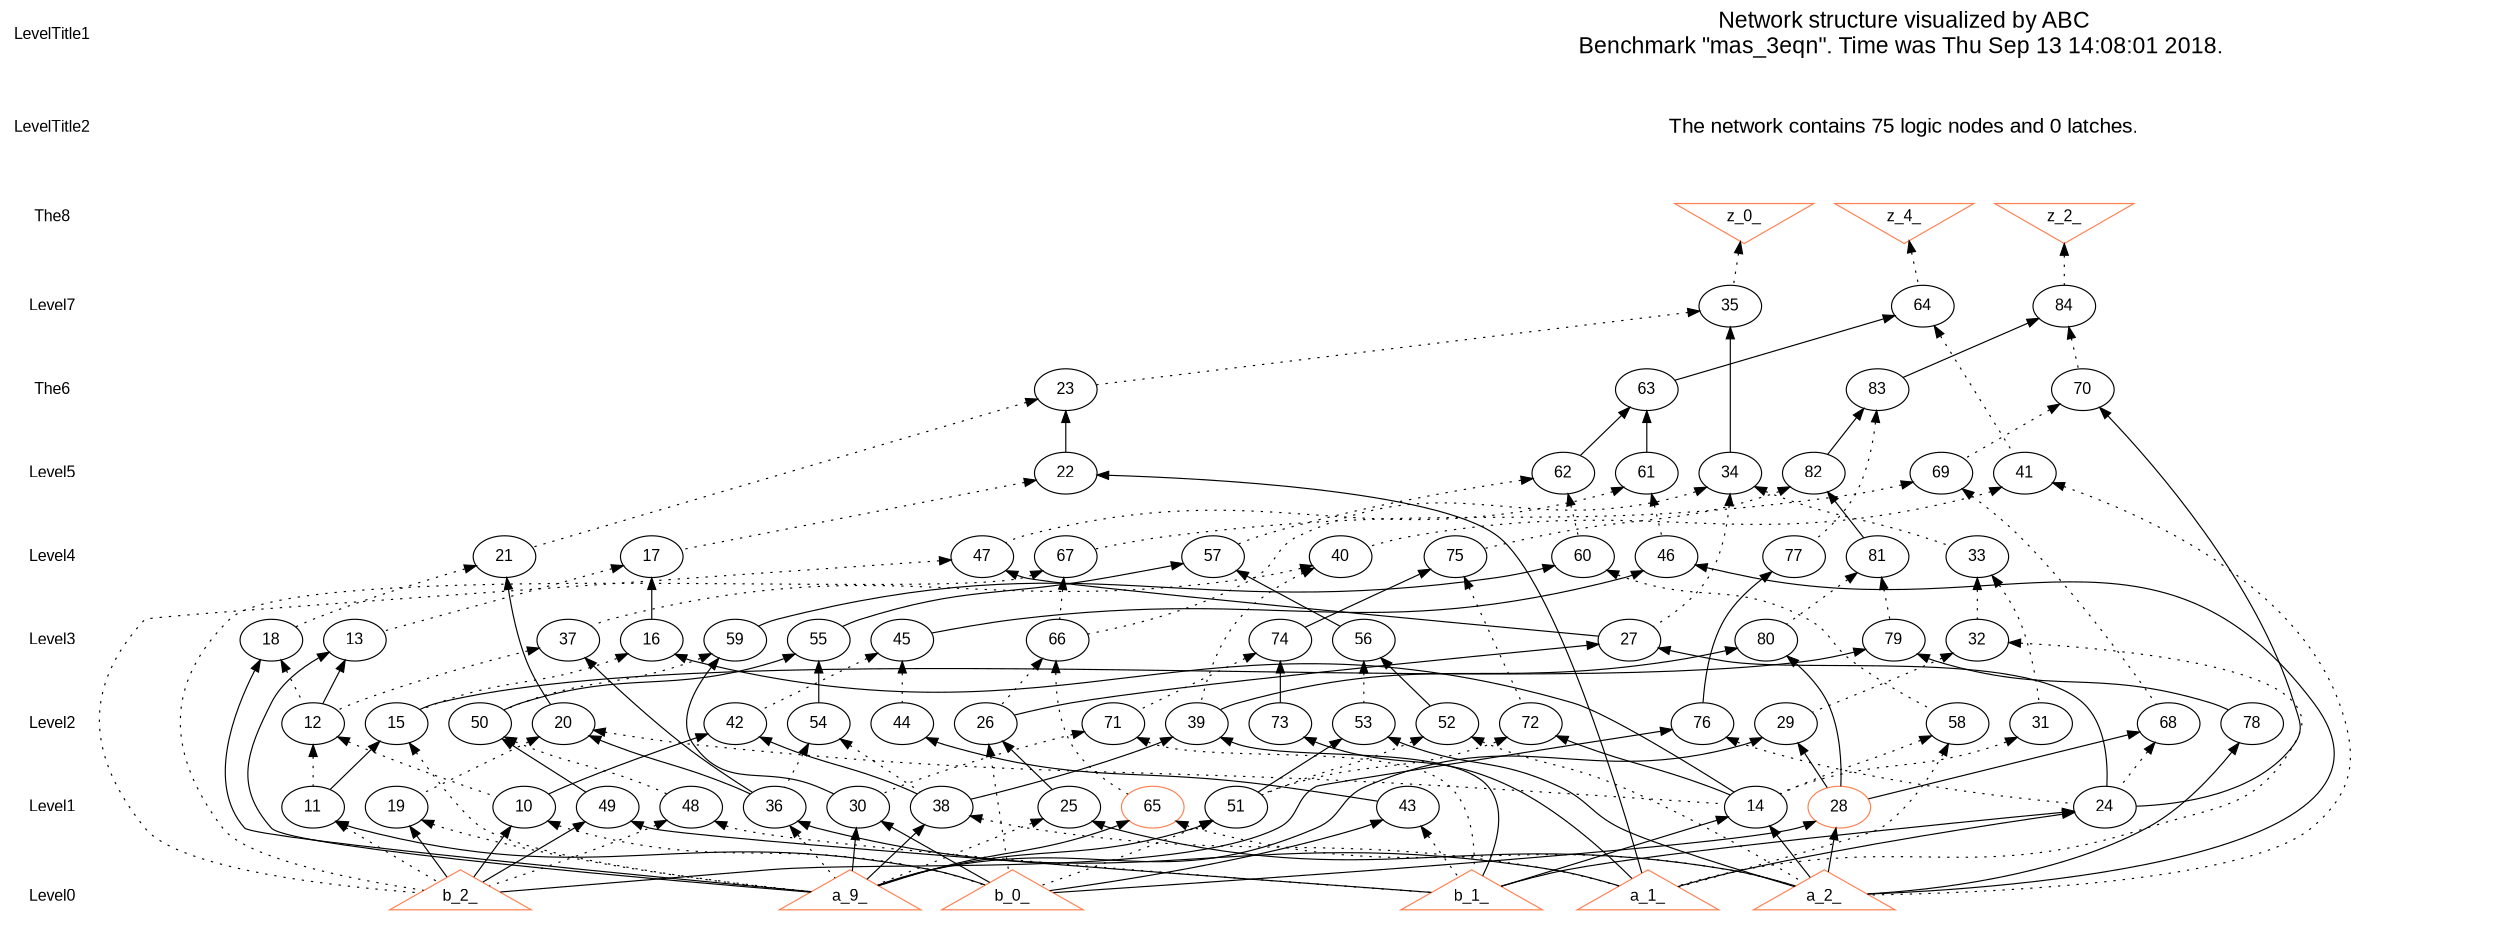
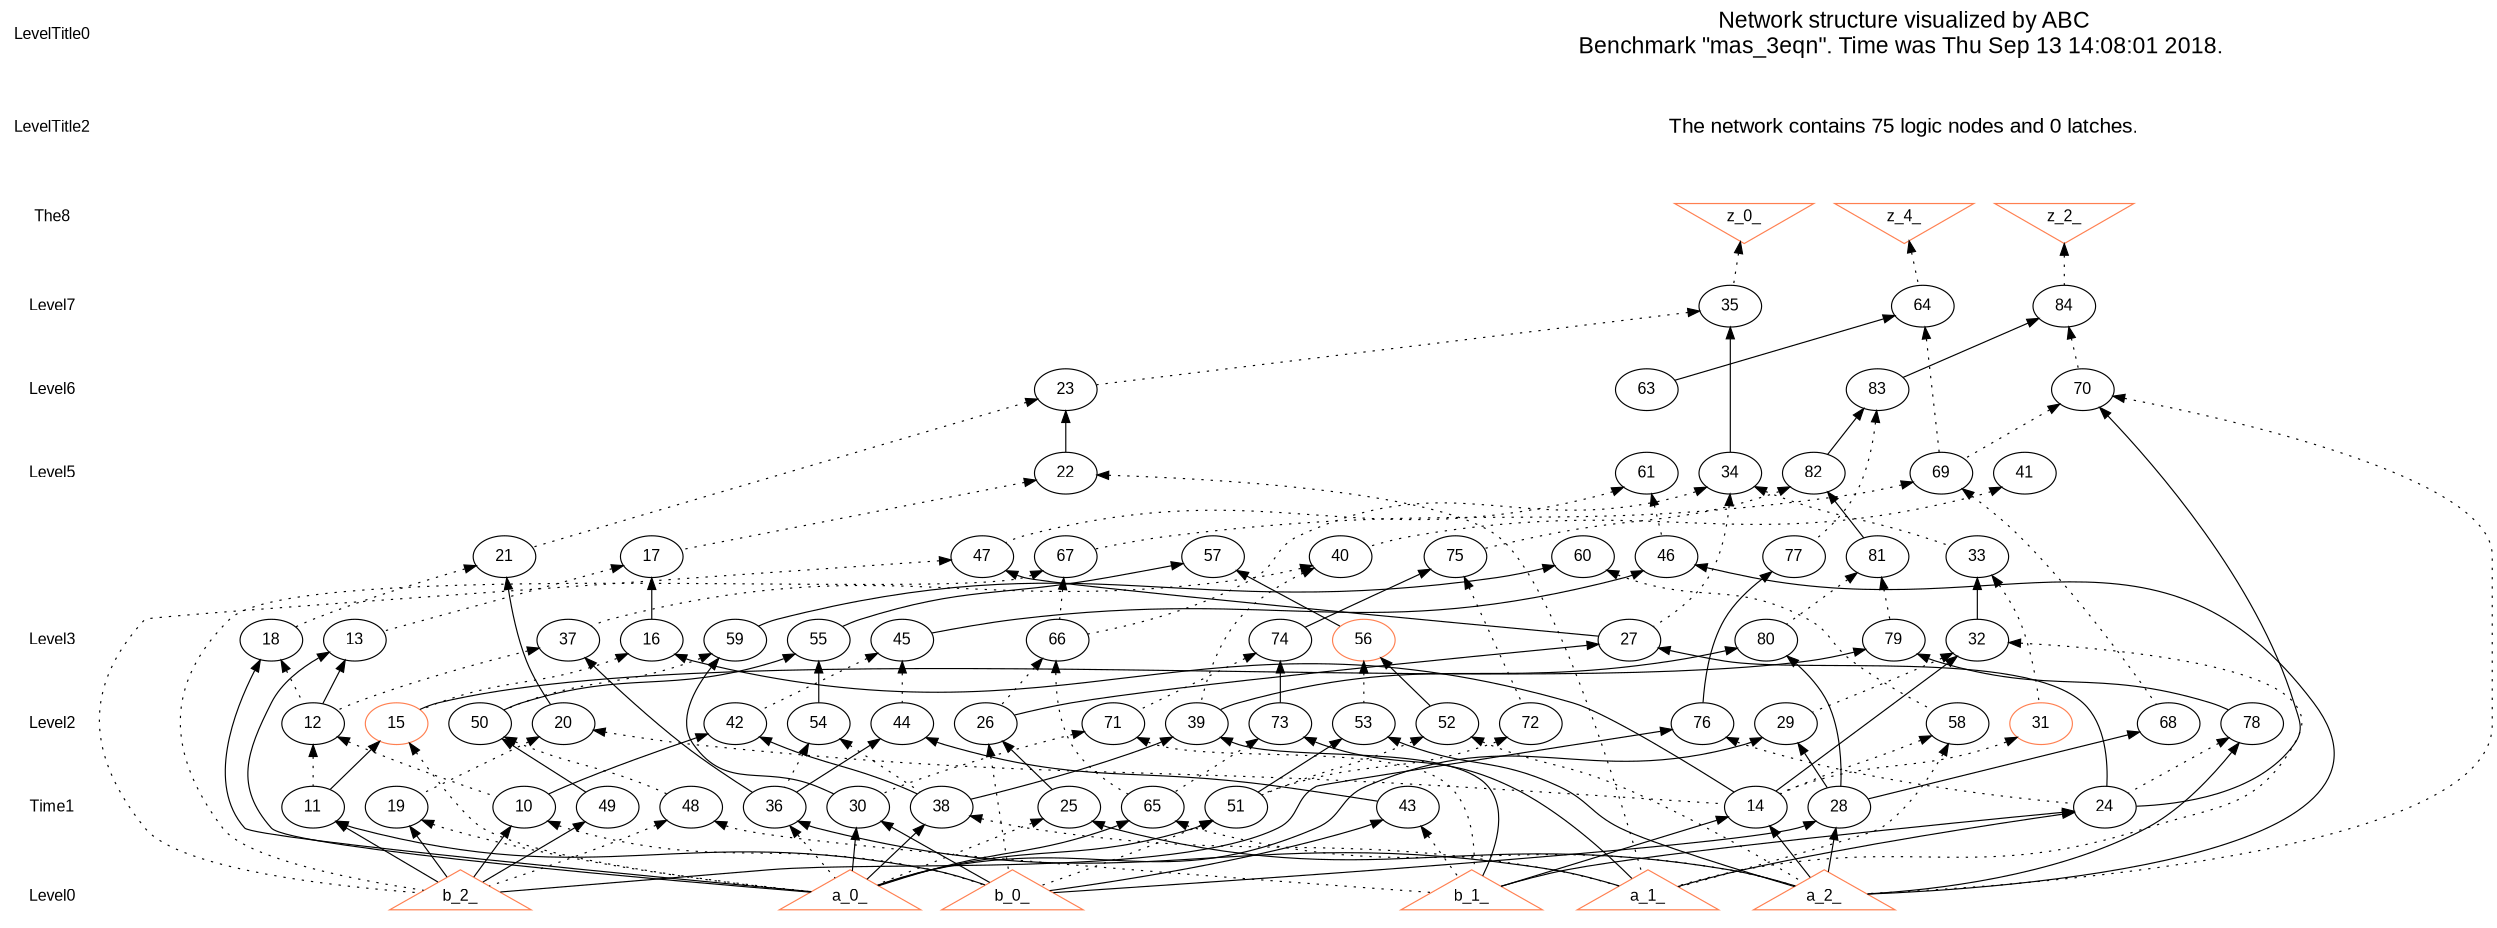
node "LevelTitle1": label "LevelTitle1" -> "LevelTitle0"
node "The6": label "The6" -> "Level6"
edge "41" -> "64": now "69" -> "64"
edge "61" -> "63": removed
node "62": removed
edge "a_1_" -> "22": style solid -> dotted
node "Level4": removed
edge "32" -> "33": style dotted -> solid
node "56": color black -> coral
node "15": color black -> coral
node "31": color black -> coral
edge "36" -> "20": now "36" -> "44"
edge "65" -> "73": added
edge "14" -> "72": now "14" -> "32"
edge "24" -> "68": now "24" -> "78"
node "Level1": label "Level1" -> "Time1"
node "65": color coral -> black
node "28": color coral -> black
edge "a_2_" -> "41": now "a_2_" -> "70"
edge "b_2_" -> "11": style dotted -> solid
edge "b_1_" -> "49": removed
node "a_9_": label "a_9_" -> "a_0_"
